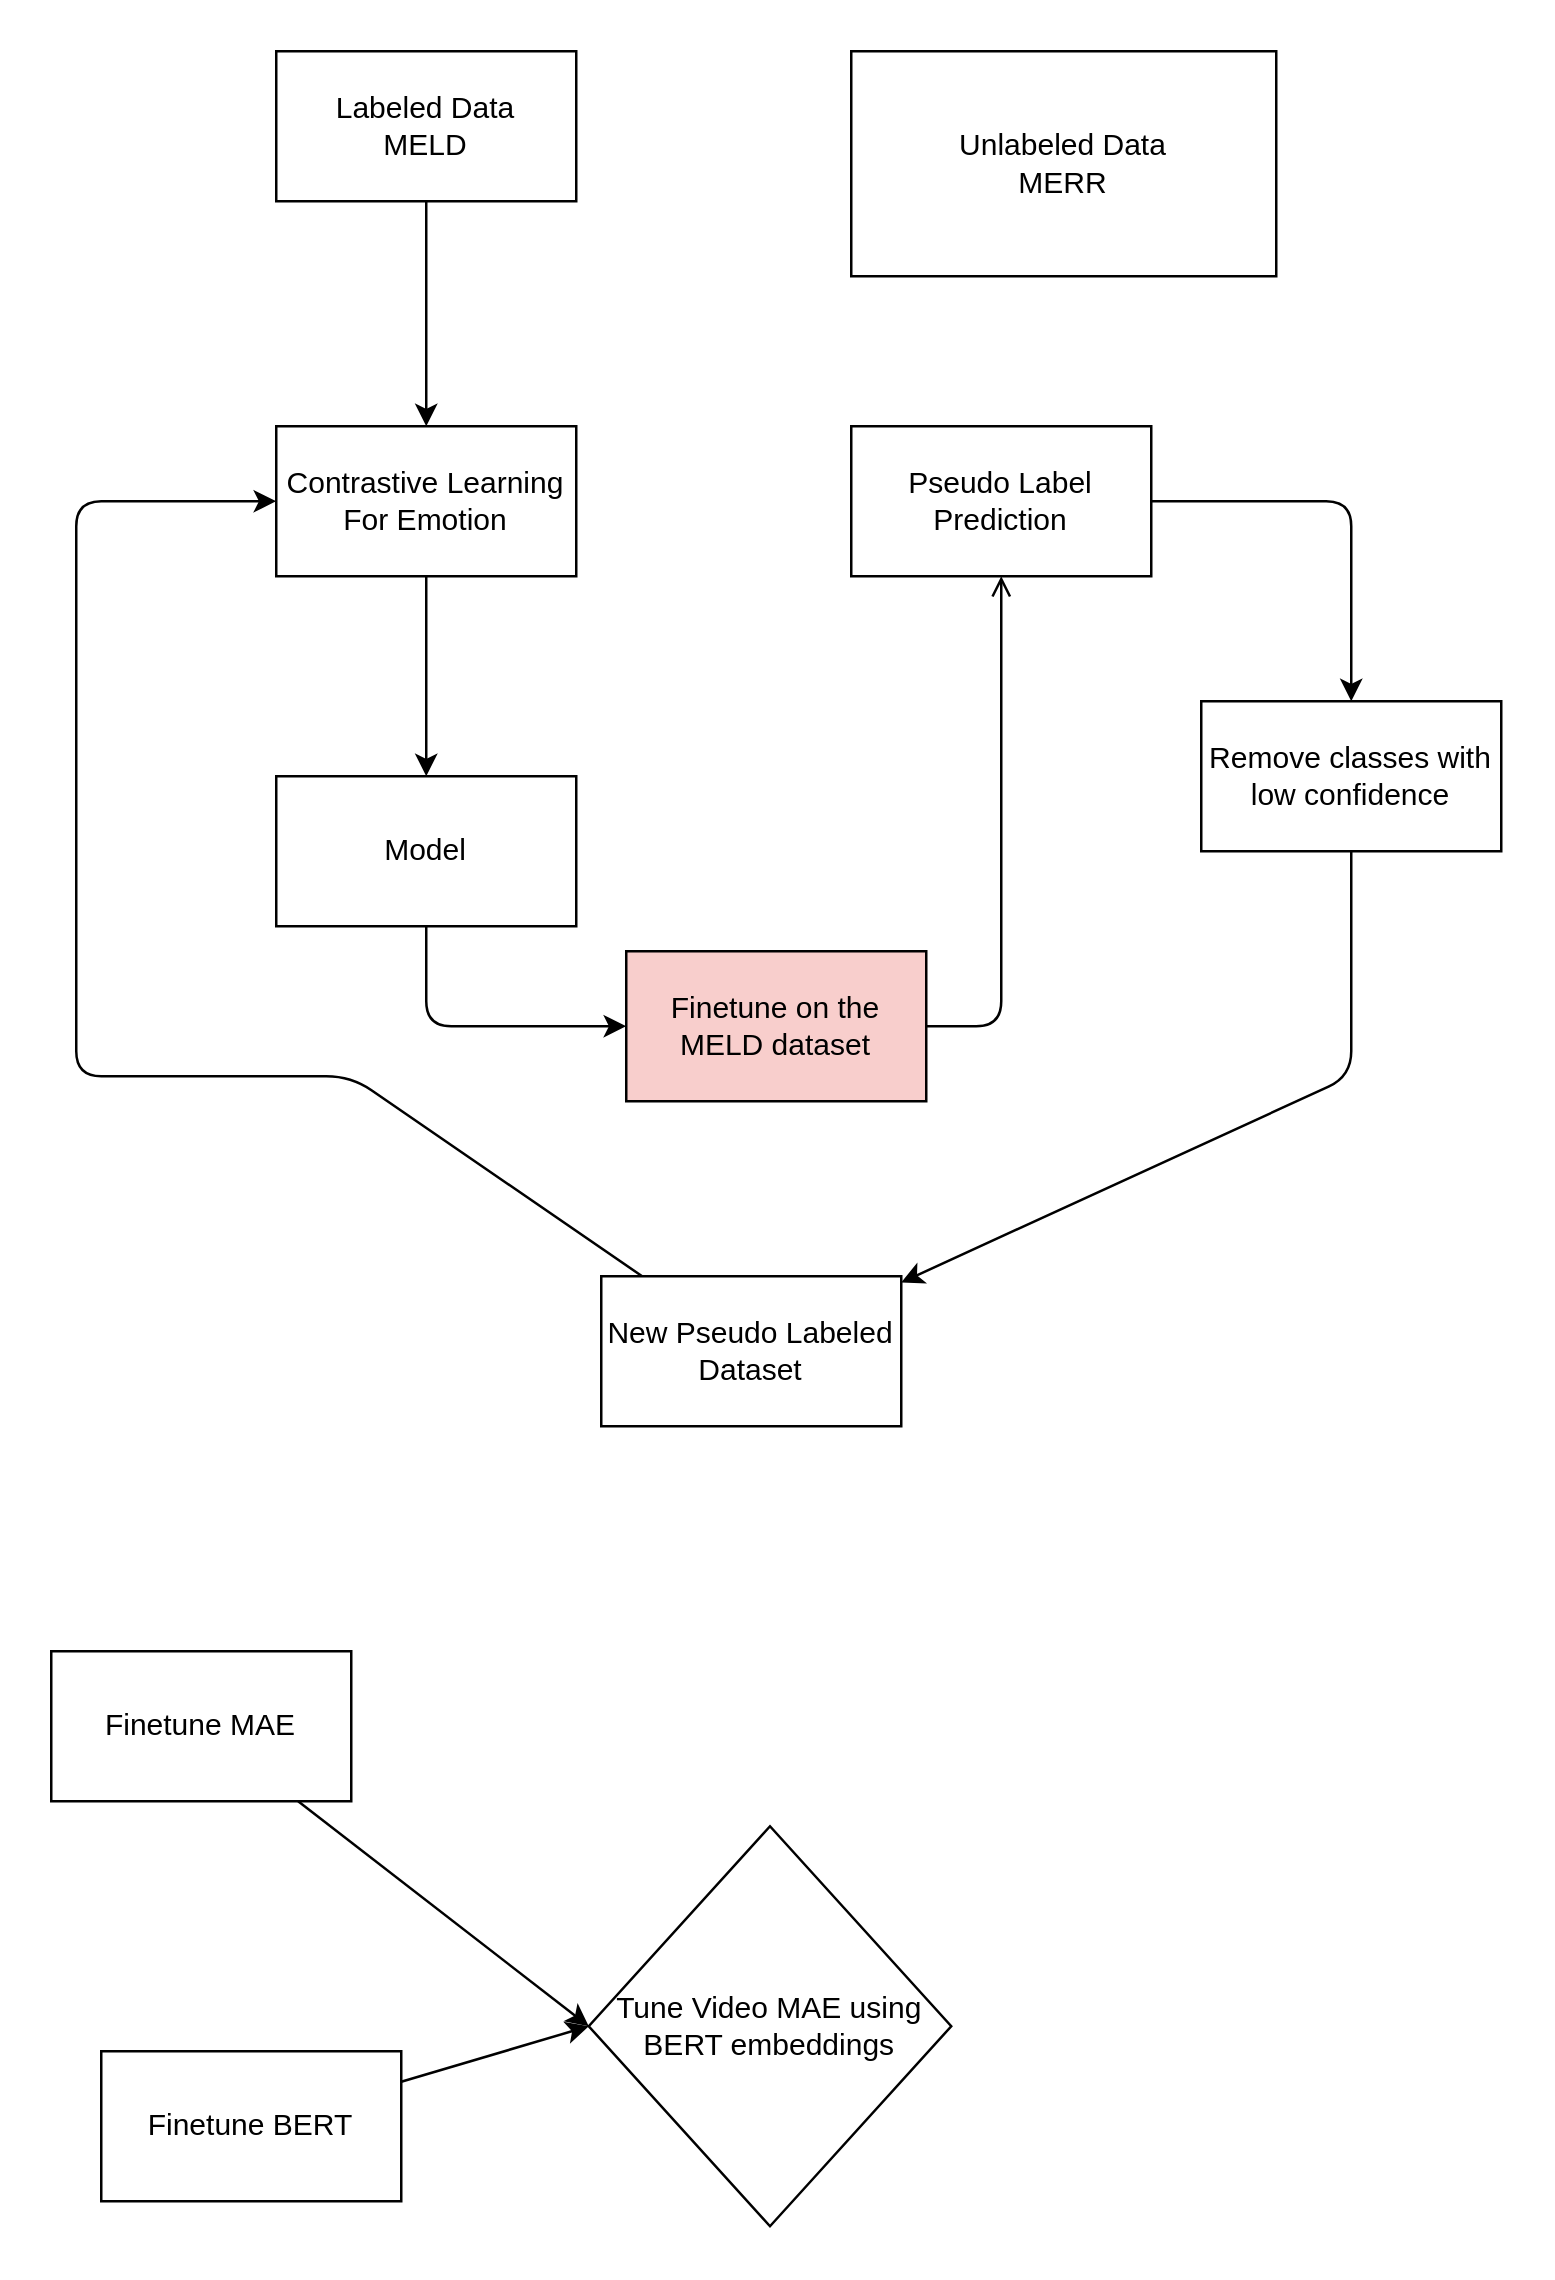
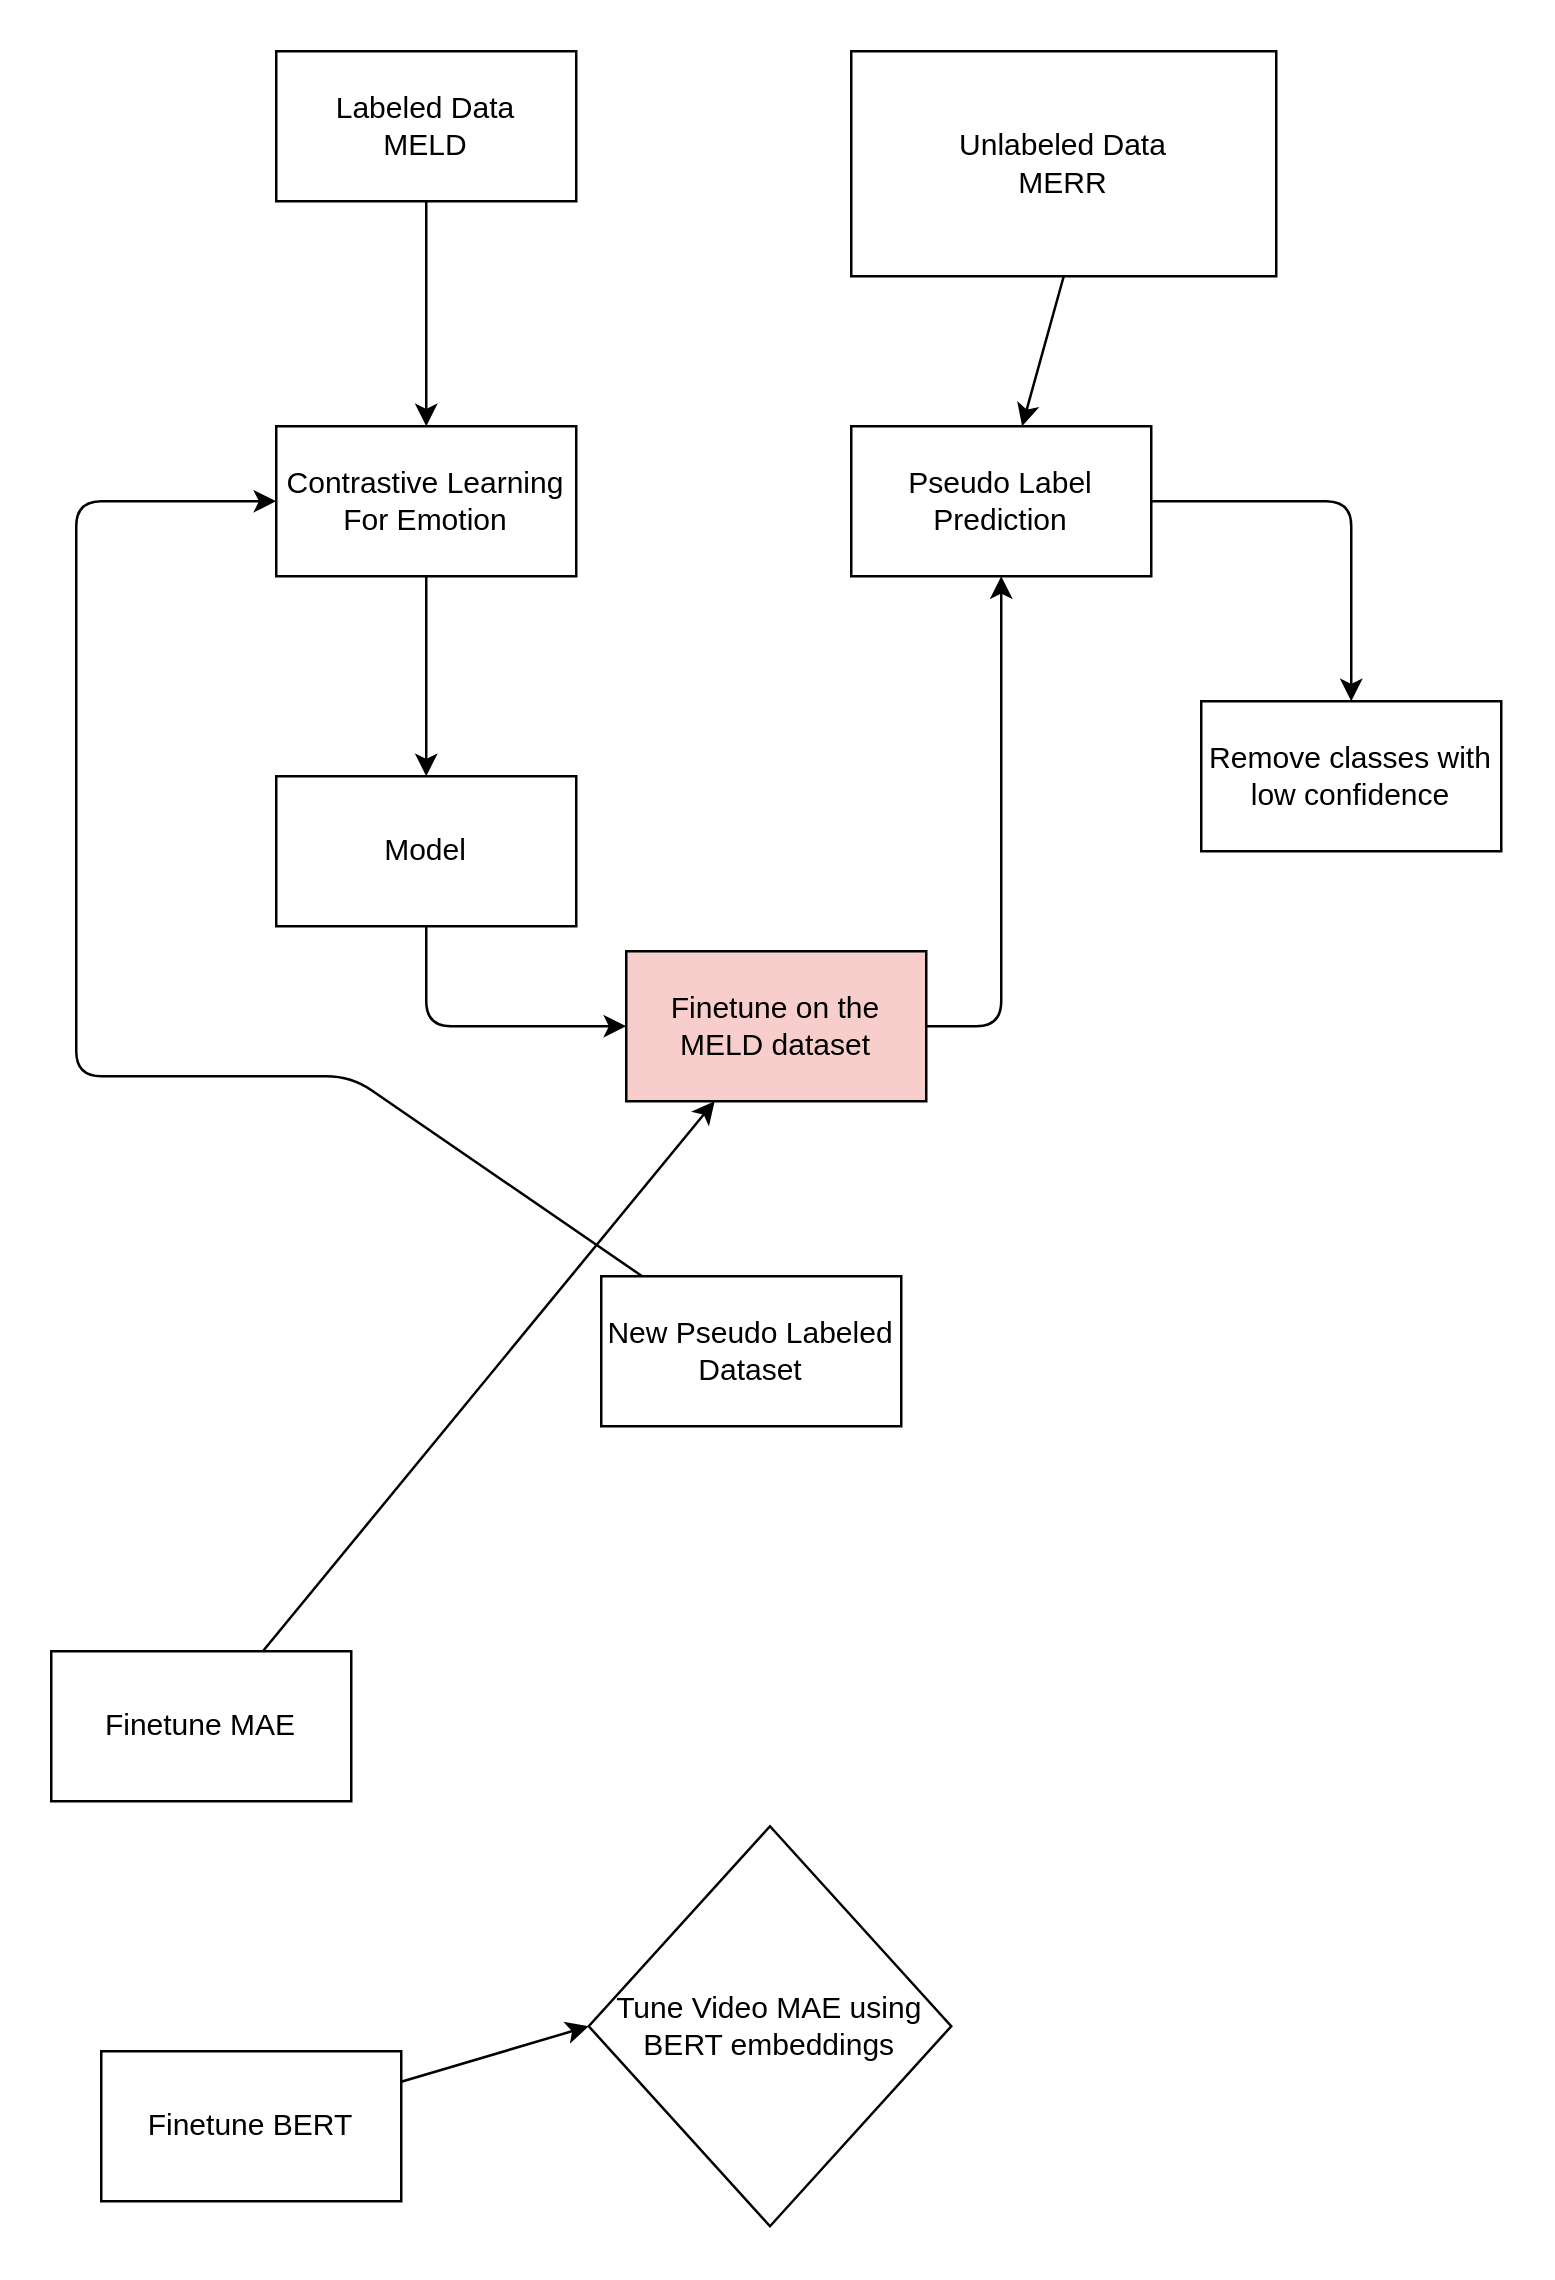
edge "Unlabeled Data MERR" -> "Pseudo Label Prediction": added
edge "Finetune on the MELD dataset" -> "Pseudo Label Prediction": arrowhead open -> classic
edge "Remove classes with low confidence" -> "New Pseudo Labeled Dataset": removed
edge "Finetune MAE" -> "Tune Video MAE using BERT embeddings": now "Finetune MAE" -> "Finetune on the MELD dataset"
